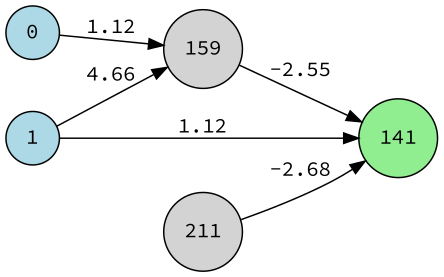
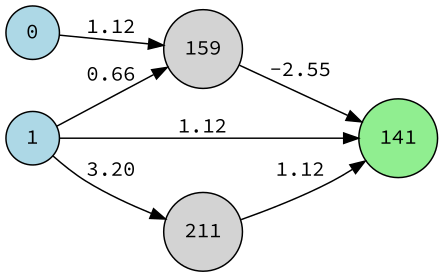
edge "1" -> "159": label "4.66" -> "0.66"
edge "211" -> "141": label "-2.68" -> "1.12"
edge "1" -> "211": added, label "3.20"
